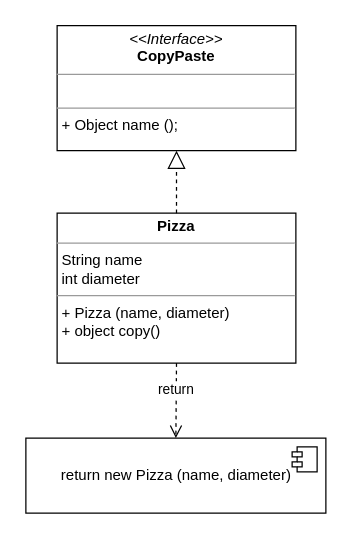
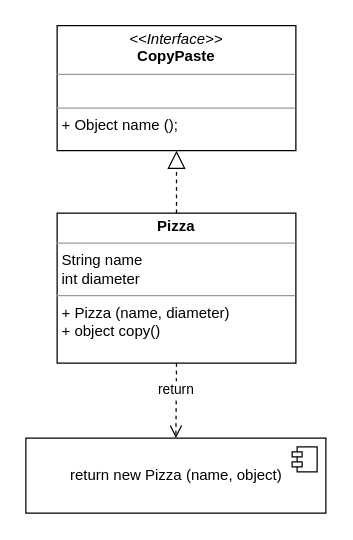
node "return new Pizza (name, diameter)": label "return new Pizza (name, diameter)" -> "return new Pizza (name, object)"
